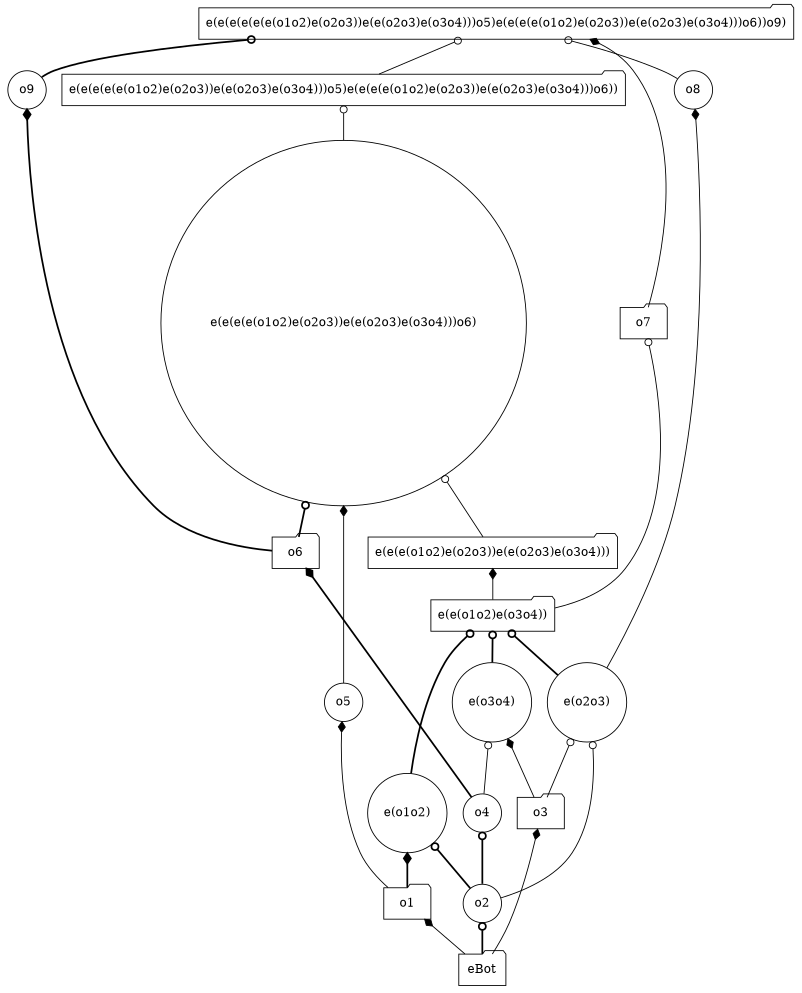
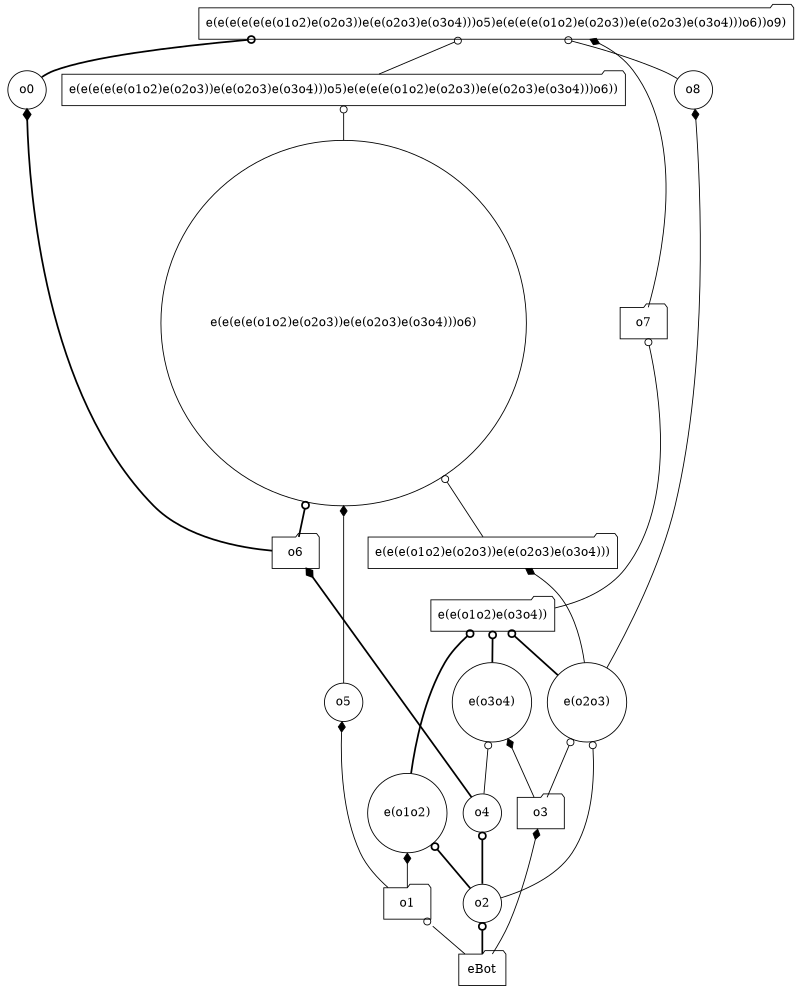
node "o9": label "o9" -> "o0"
edge "e(e(o1o2)e(o3o4))" -> "e(e(e(o1o2)e(o2o3))e(e(o2o3)e(o3o4)))": now "e(o2o3)" -> "e(e(e(o1o2)e(o2o3))e(e(o2o3)e(o3o4)))"
edge "o1" -> "e(o1o2)": style bold -> solid
edge "eBot" -> "o1": arrowhead diamond -> odot
